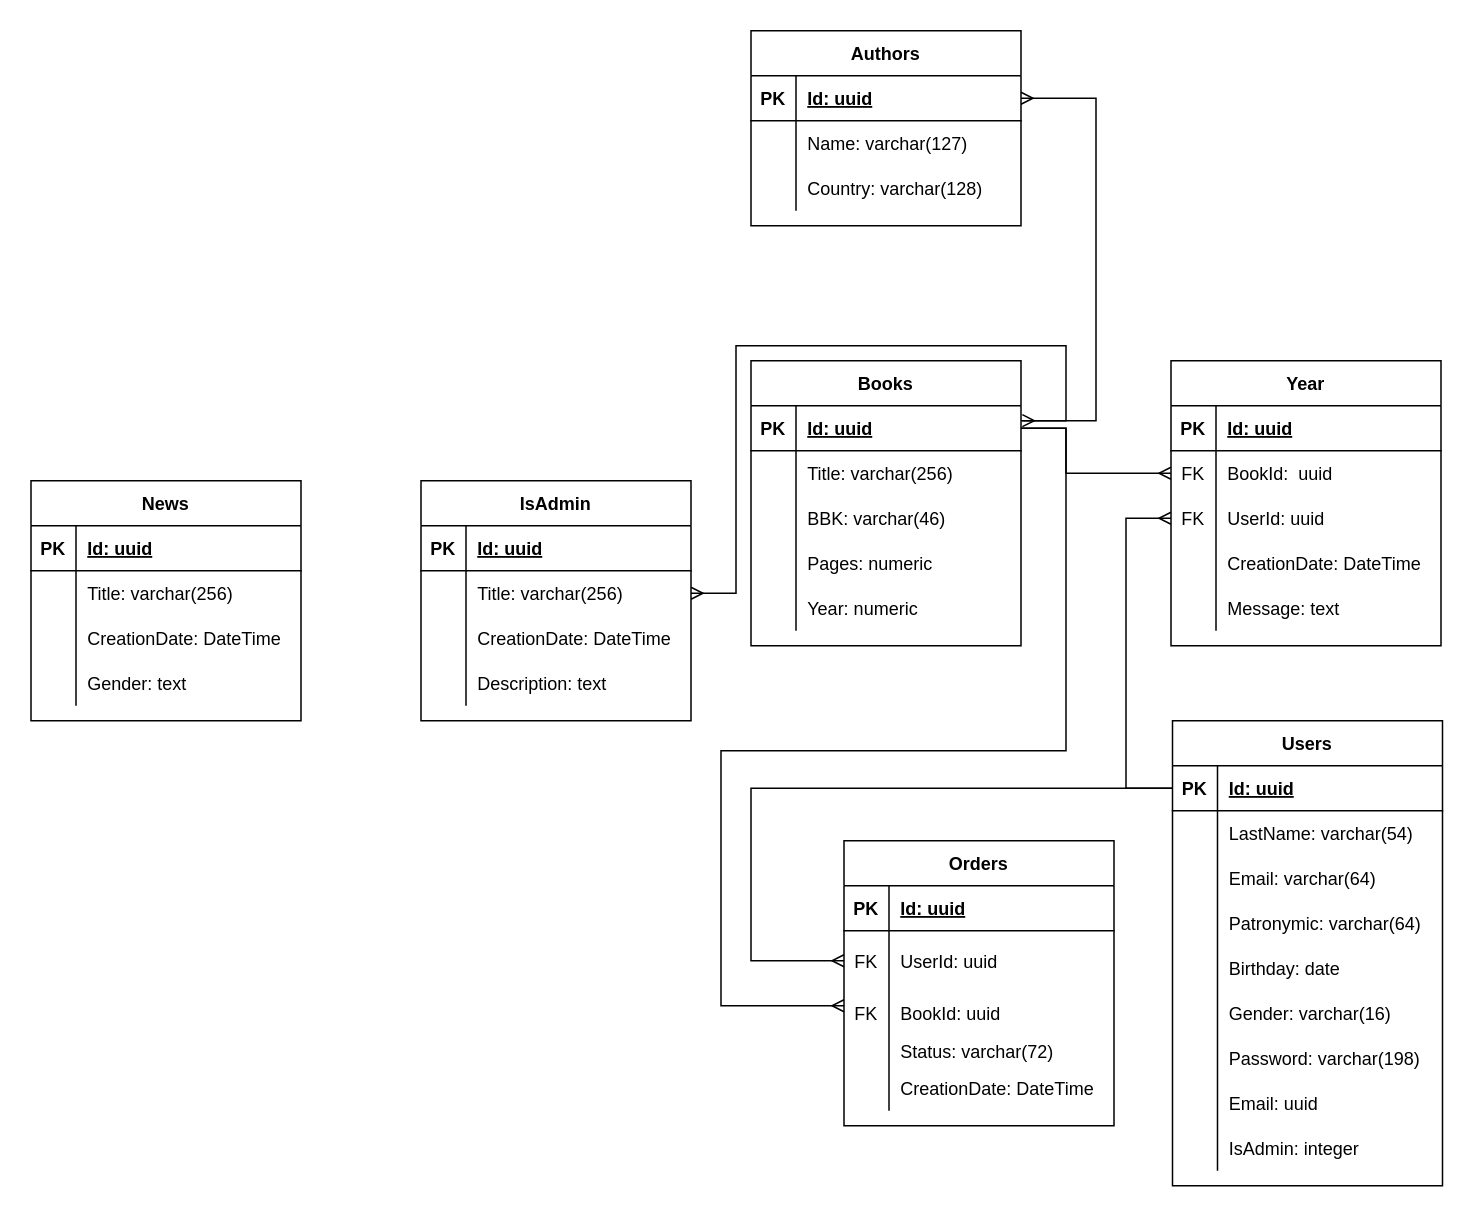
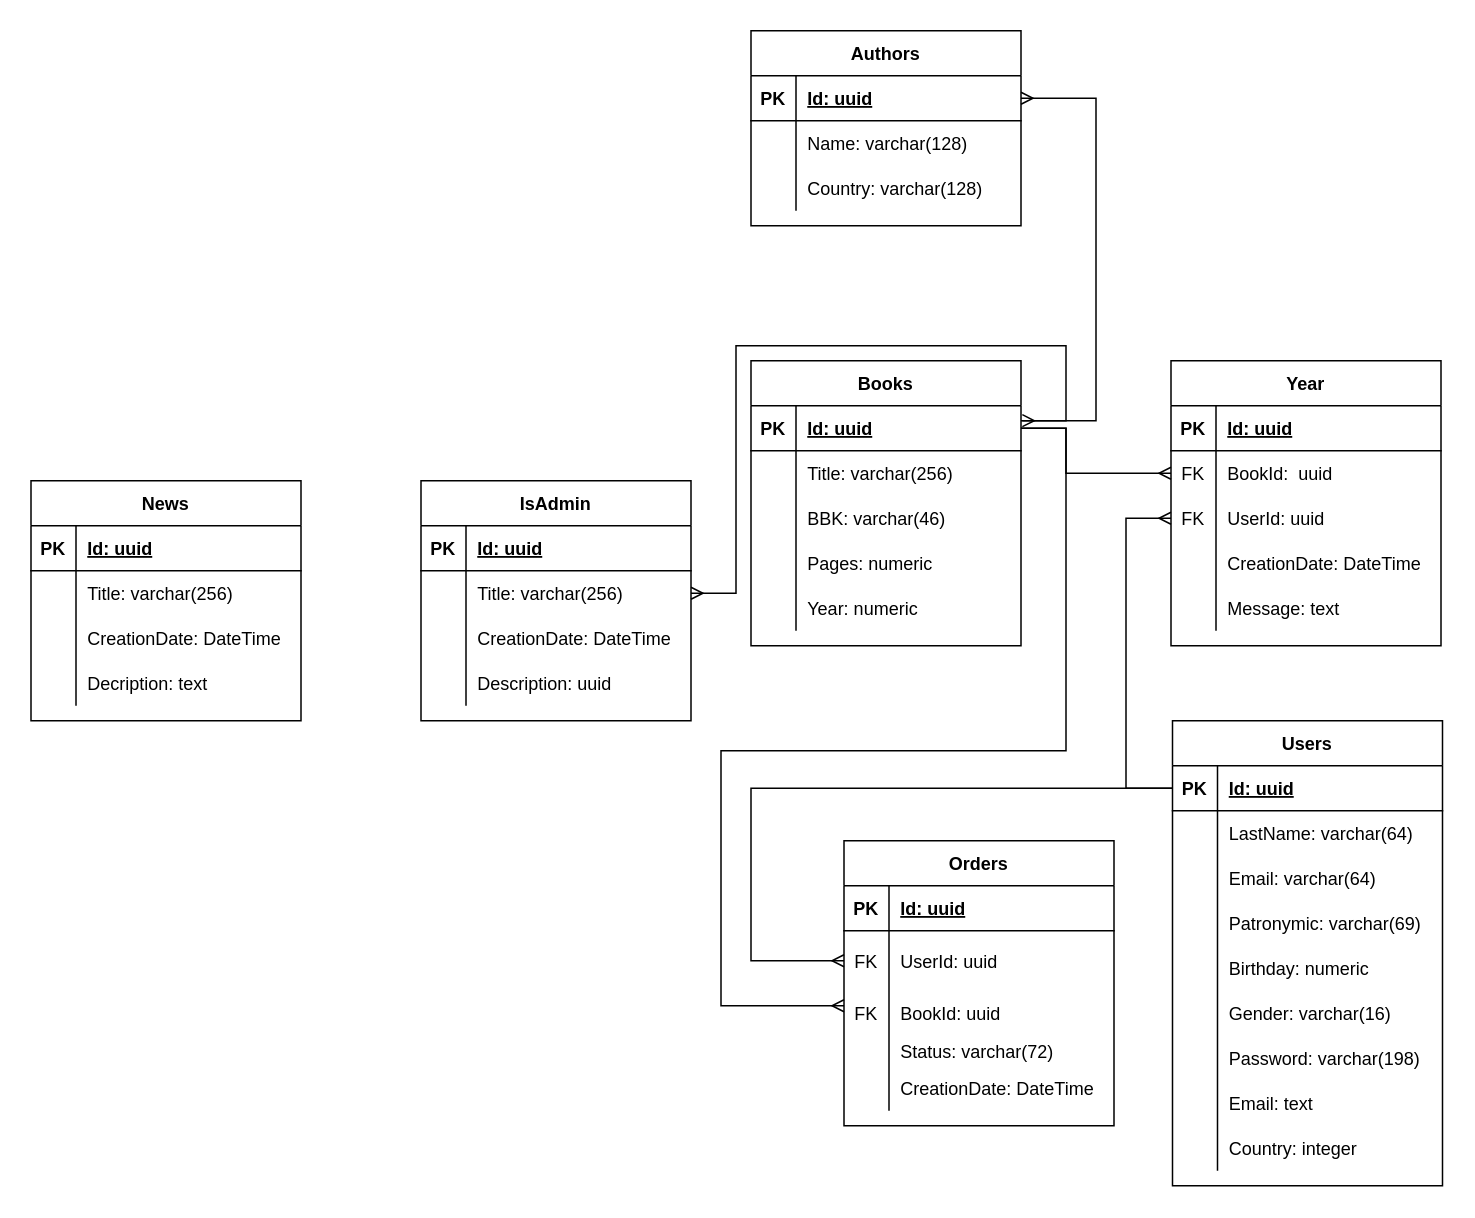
node "Name: varchar(127)": label "Name: varchar(127)" -> "Name: varchar(128)"
node "Gender: text": label "Gender: text" -> "Decription: text"
node "Description: text": label "Description: text" -> "Description: uuid"
node "LastName: varchar(54)": label "LastName: varchar(54)" -> "LastName: varchar(64)"
node "Patronymic: varchar(64)": label "Patronymic: varchar(64)" -> "Patronymic: varchar(69)"
node "Birthday: date": label "Birthday: date" -> "Birthday: numeric"
node "Email: uuid": label "Email: uuid" -> "Email: text"
node "IsAdmin: integer": label "IsAdmin: integer" -> "Country: integer"
